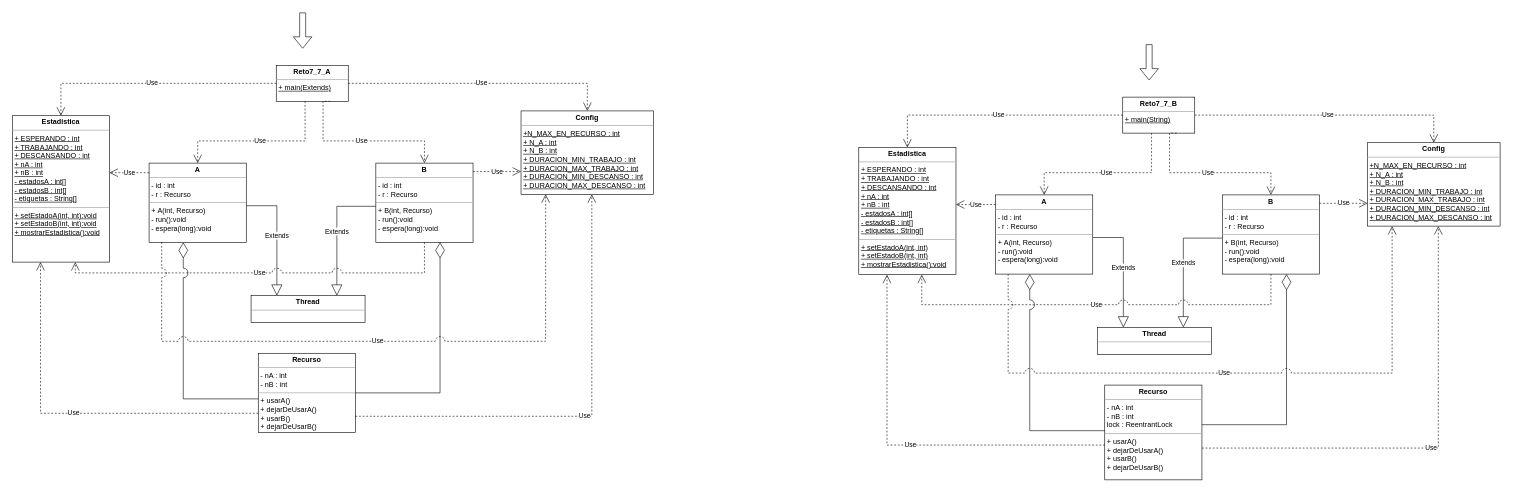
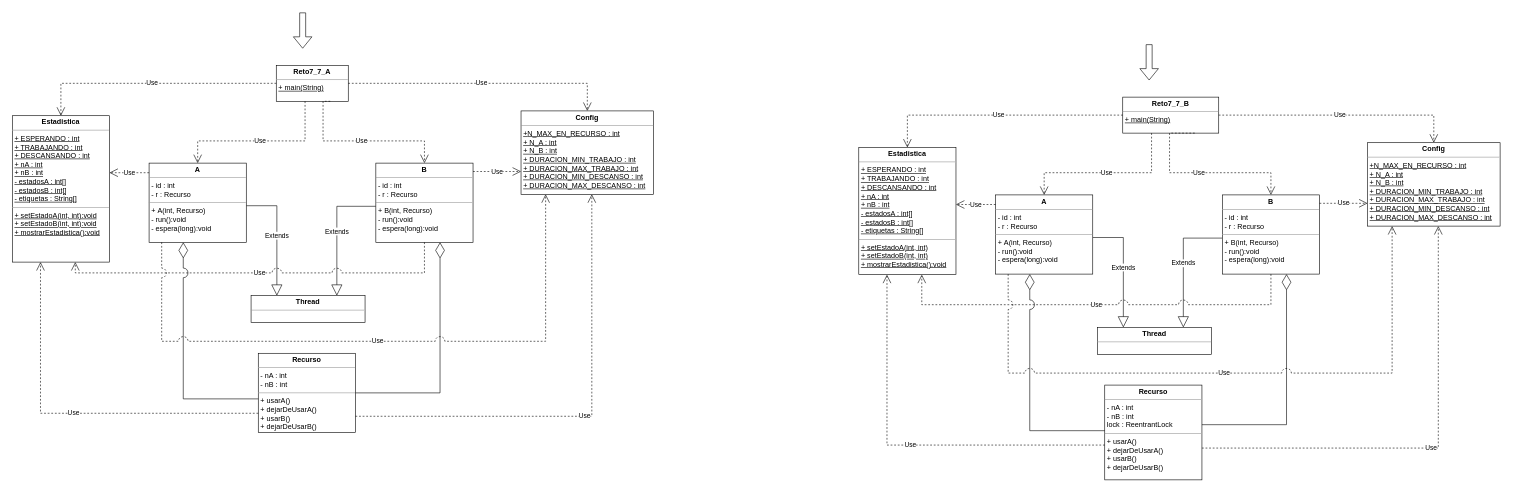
node "Reto7_7_A + main(Extends)": label "Reto7_7_A + main(Extends)" -> "Reto7_7_A + main(String)"
node "Reto7_7_B + main(String)": size 72x36 -> 96x36
